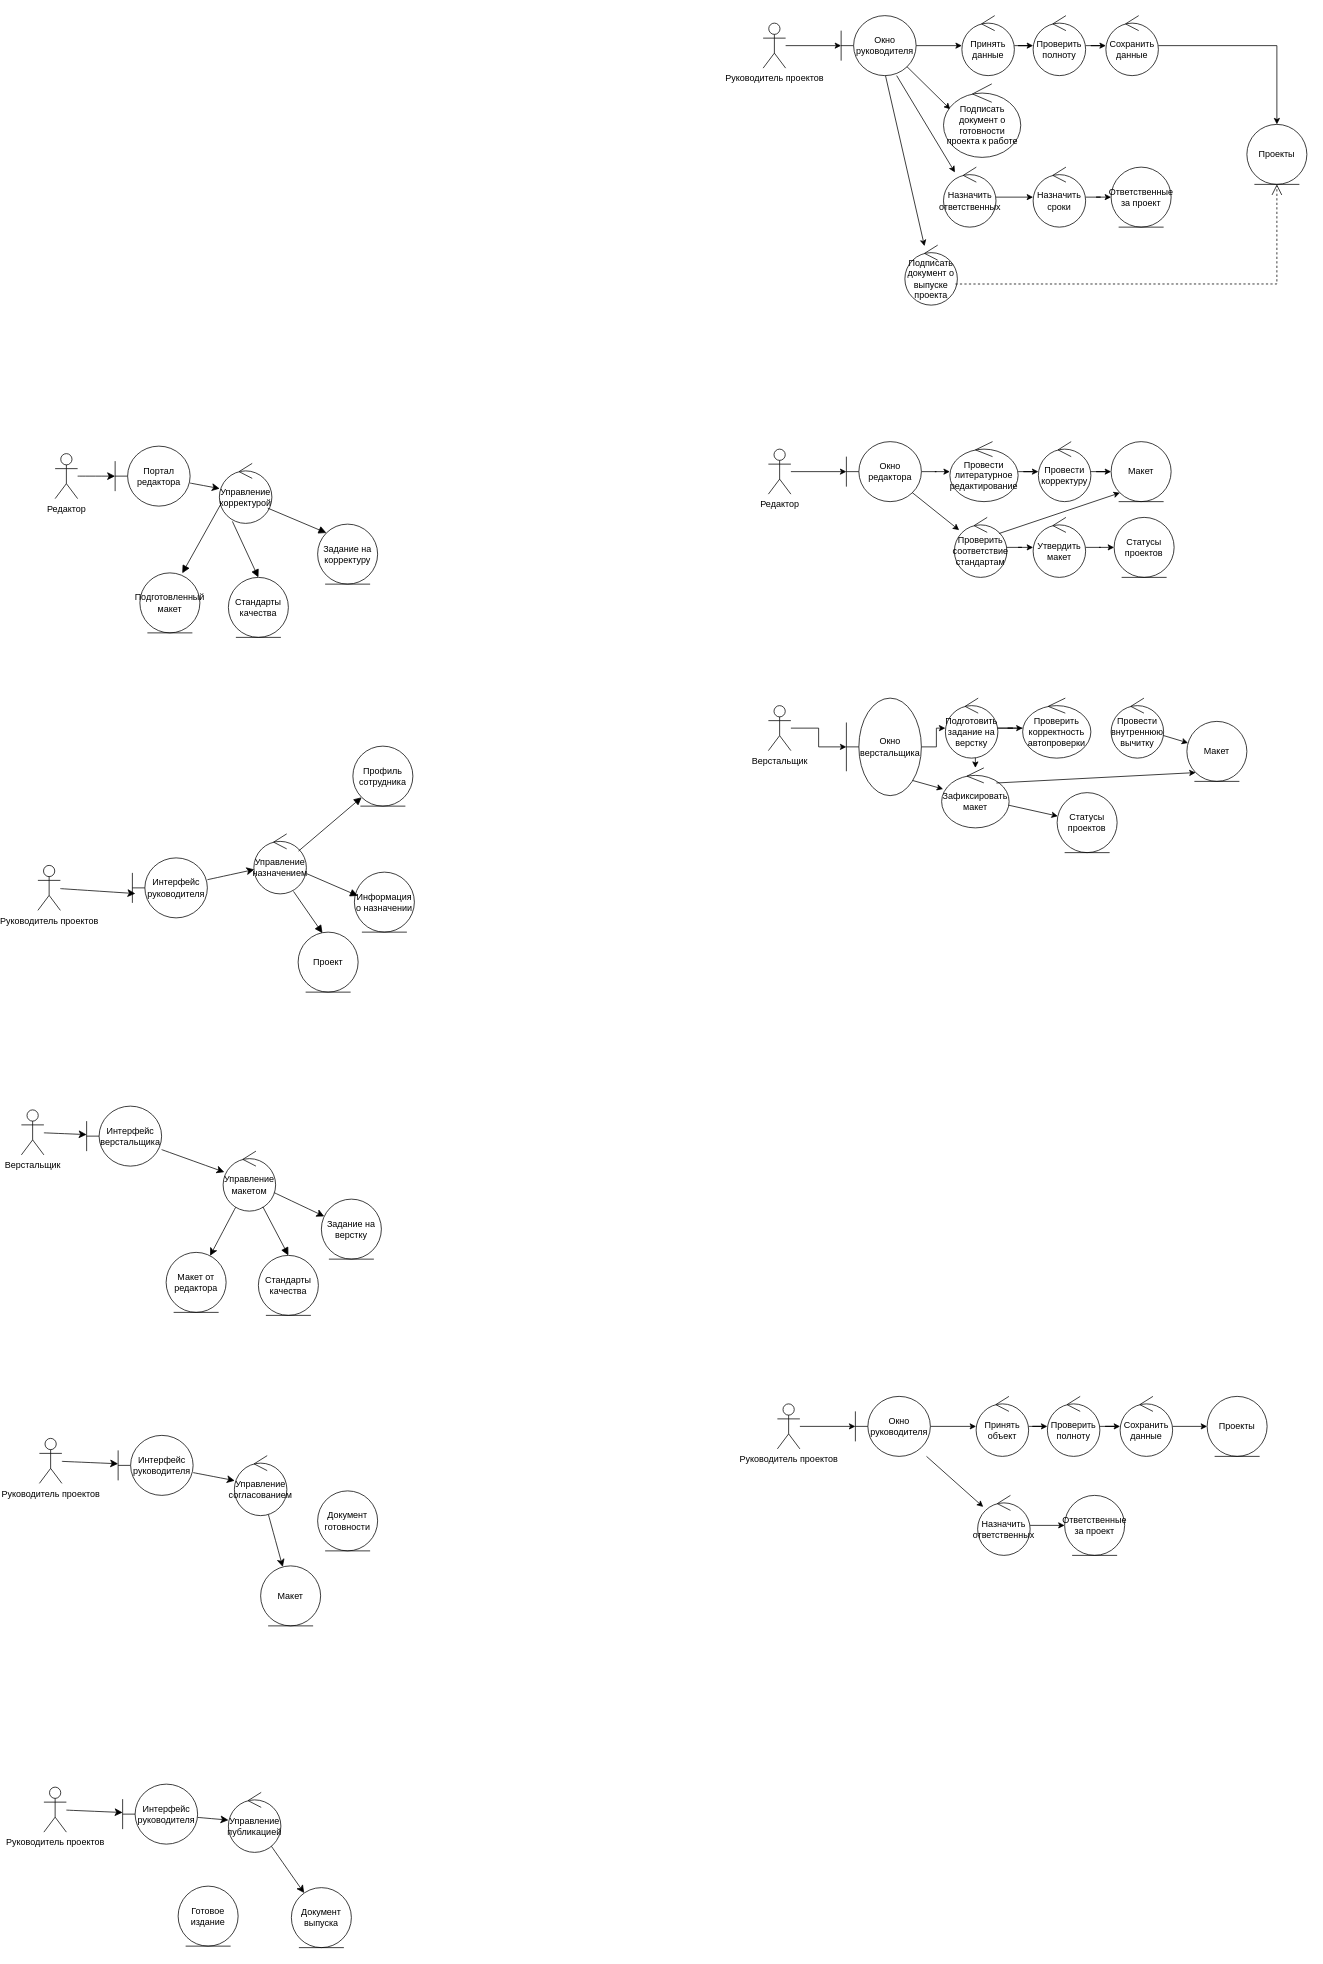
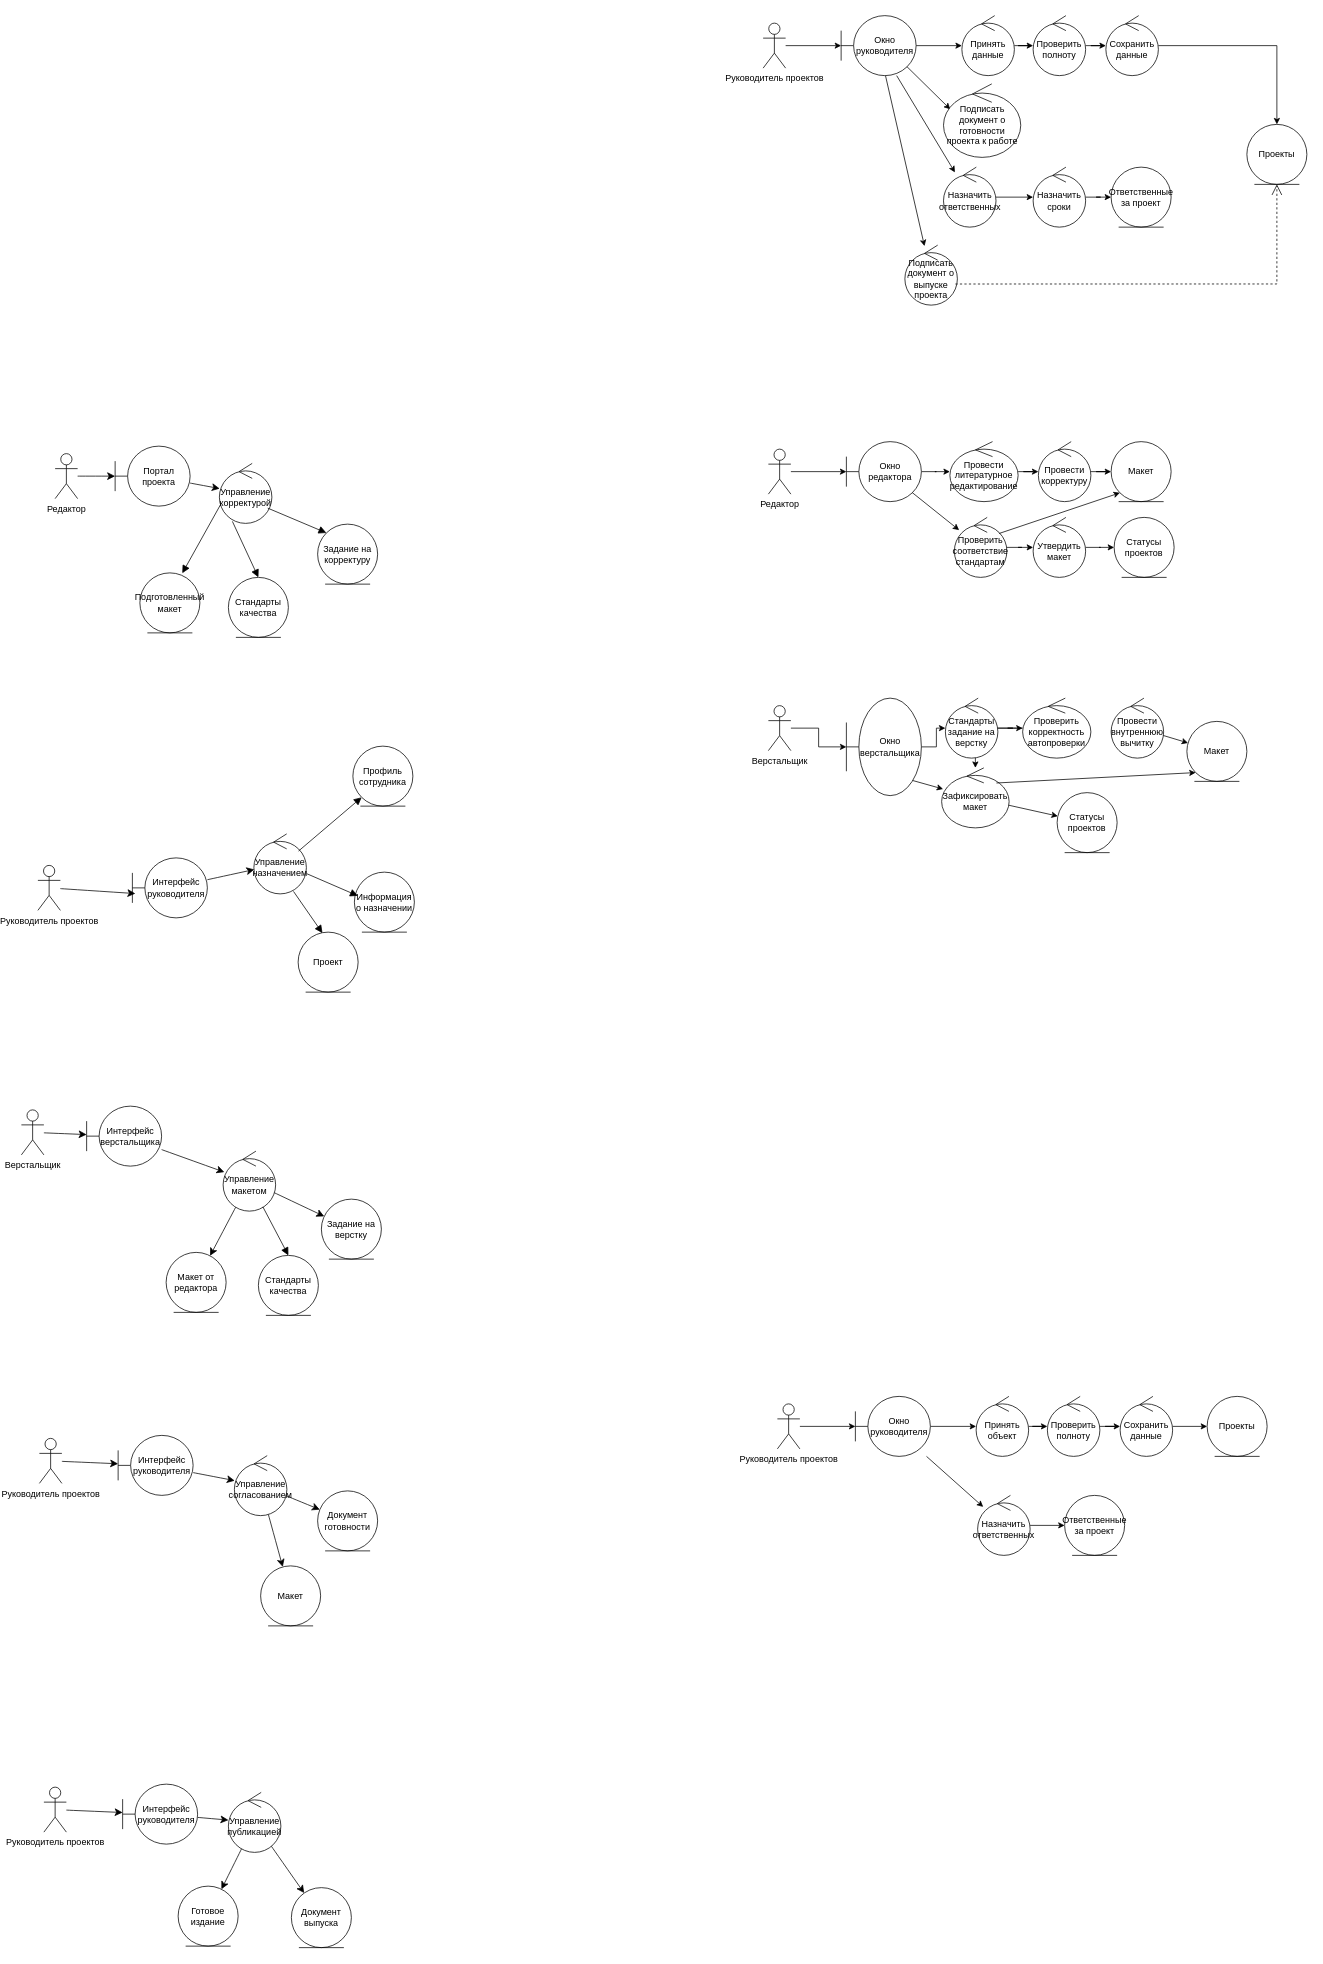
node "Портал редактора": label "Портал редактора" -> "Портал проекта"
node "Подготовить задание на верстку": label "Подготовить задание на верстку" -> "Стандарты задание на верстку"
edge "Управление согласованием" -> "Документ готовности": added
edge "Управление публикацией" -> "Готовое издание": added
